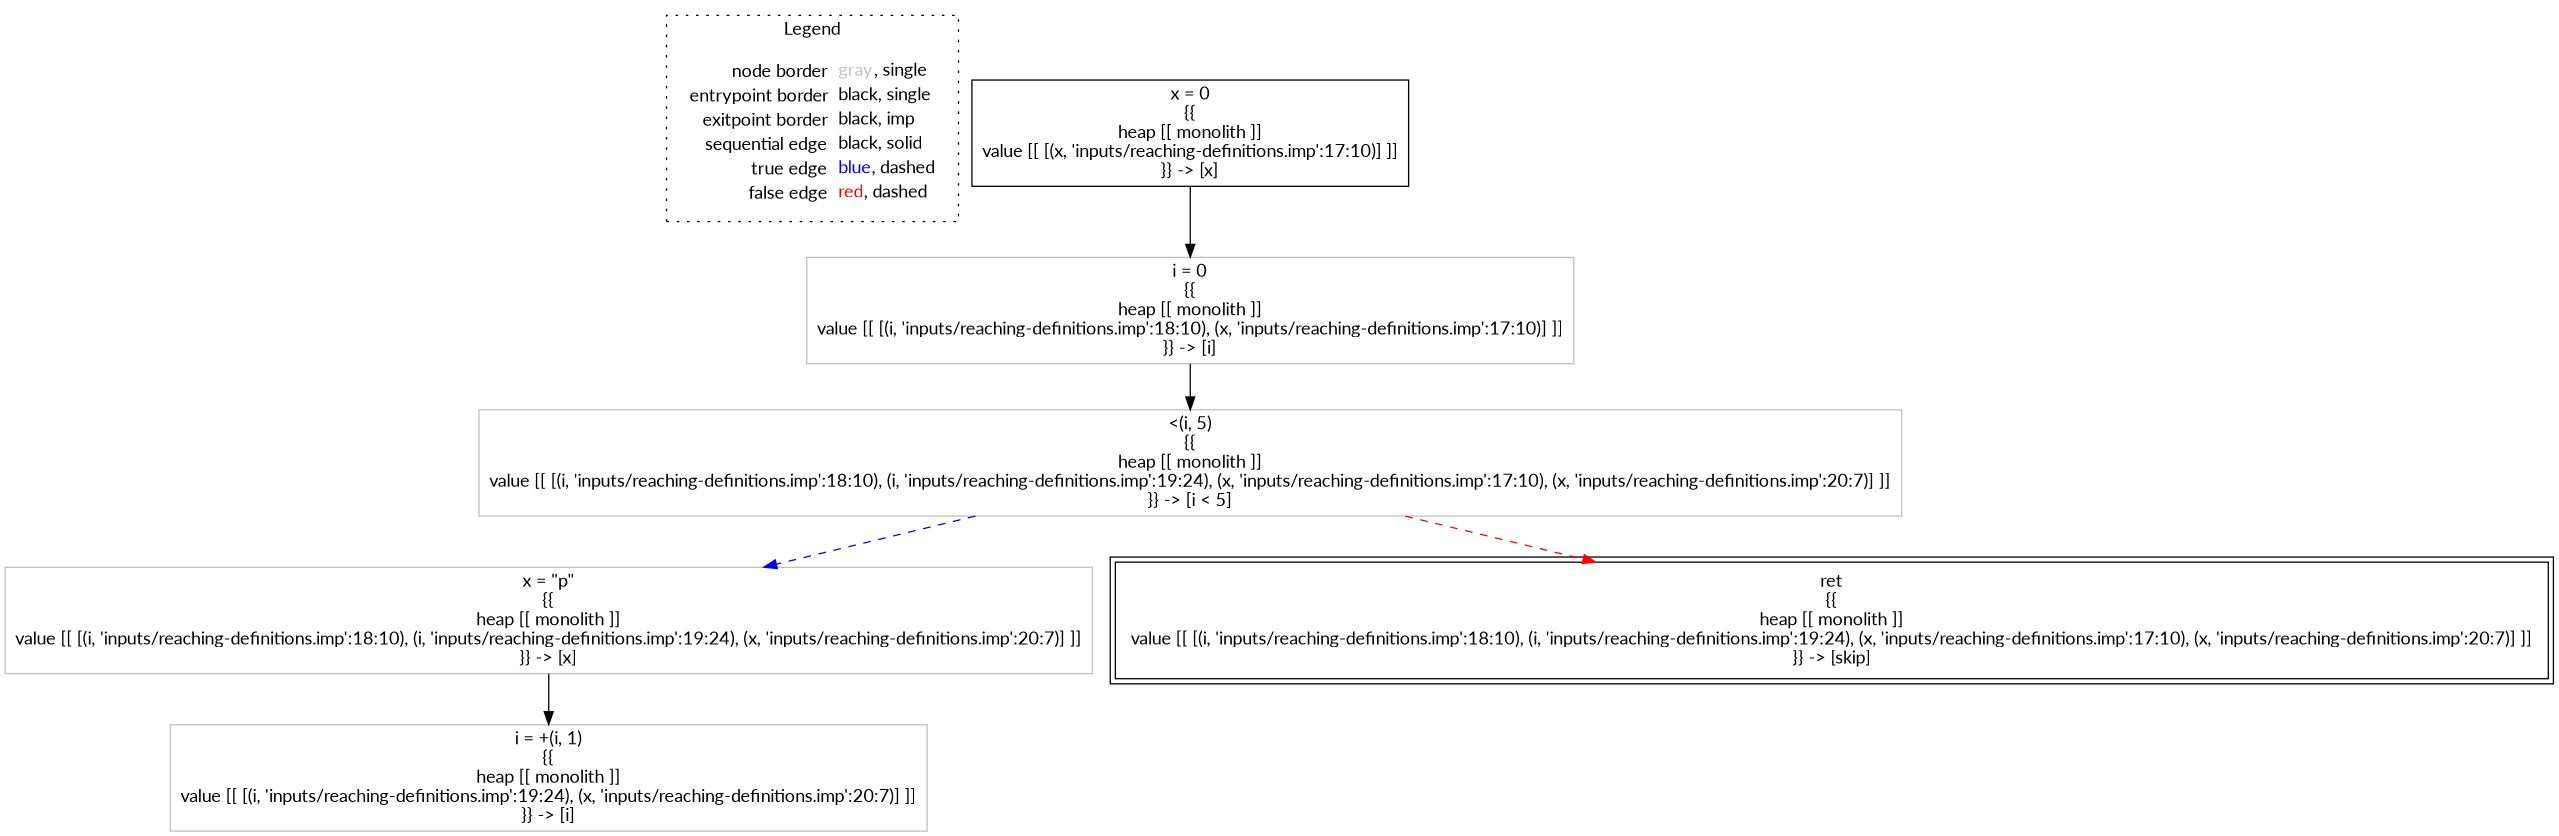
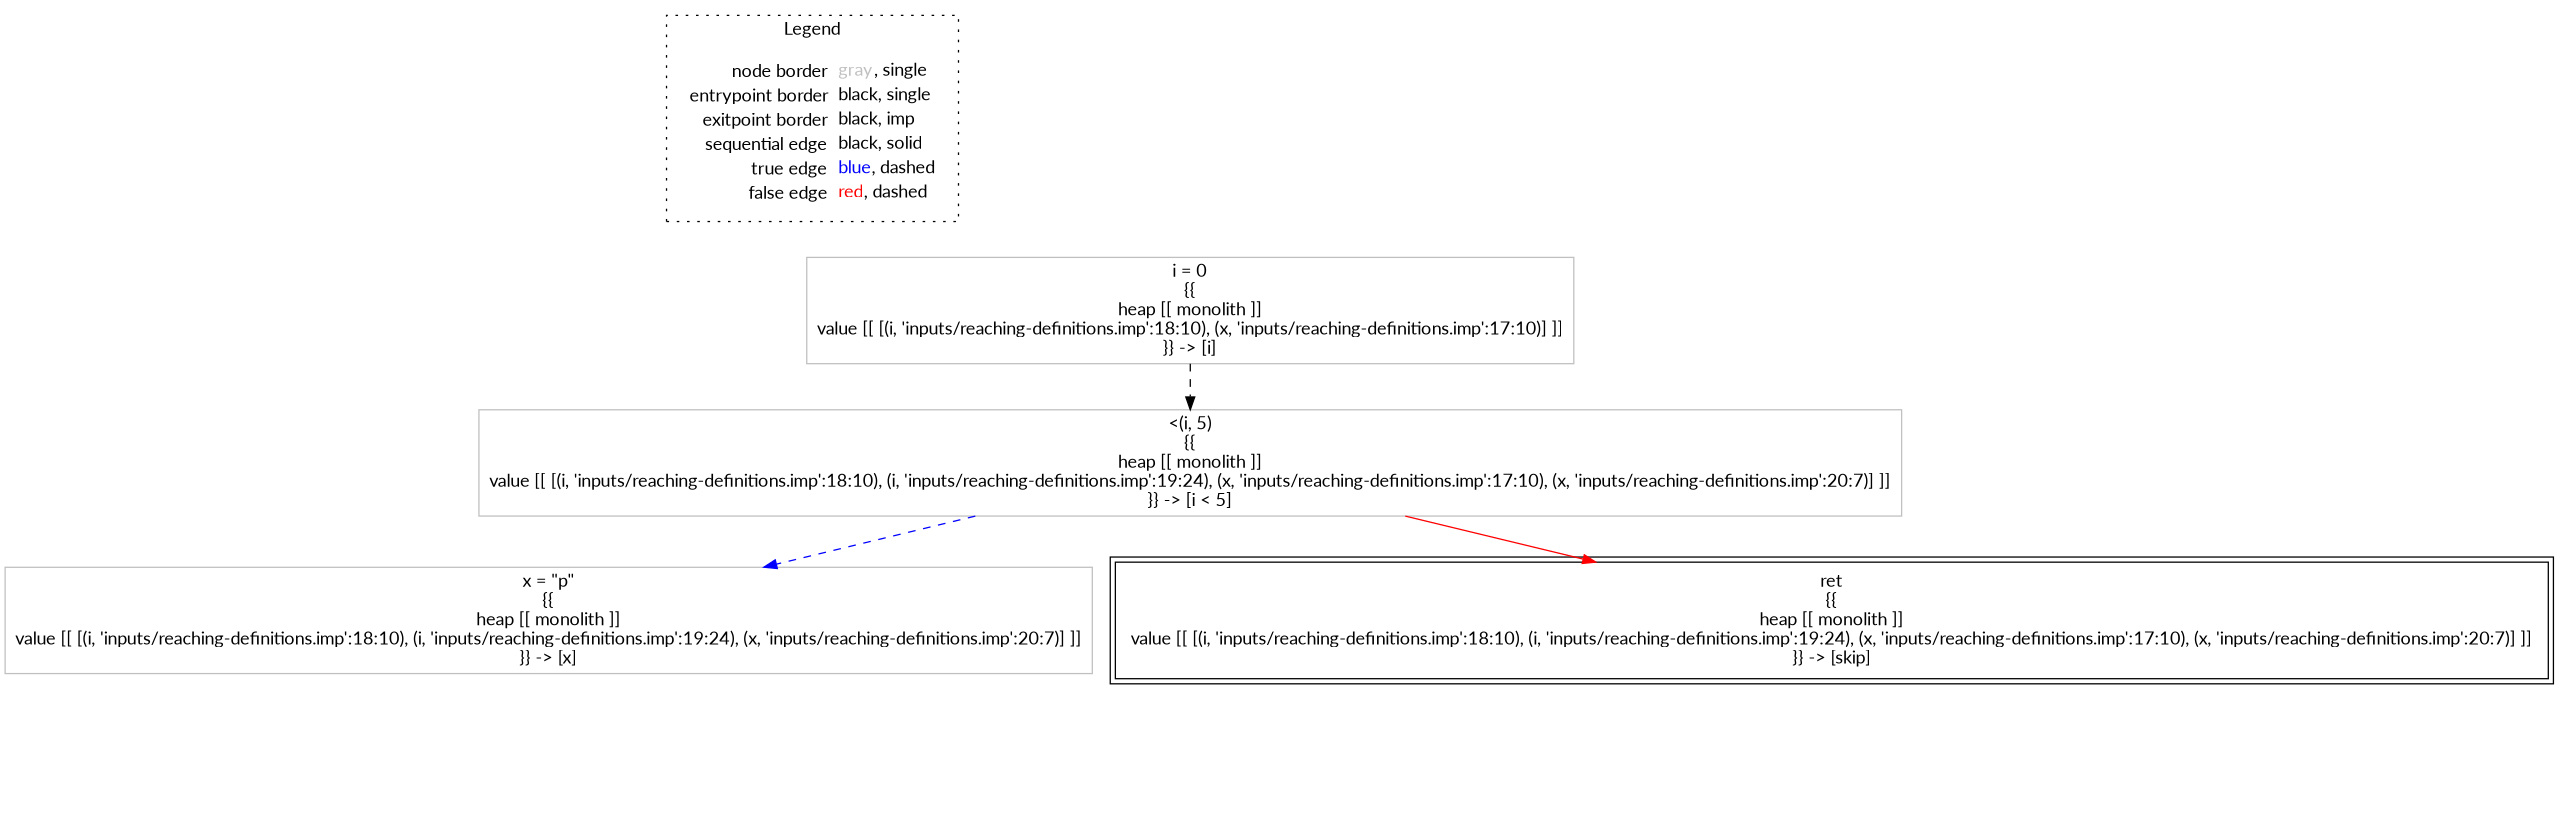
node "x = 0": removed
edge "i = 0" -> "<(i, 5)": style solid -> dashed
edge "<(i, 5)" -> "ret": style dashed -> solid
node "i = +(i, 1)": removed
